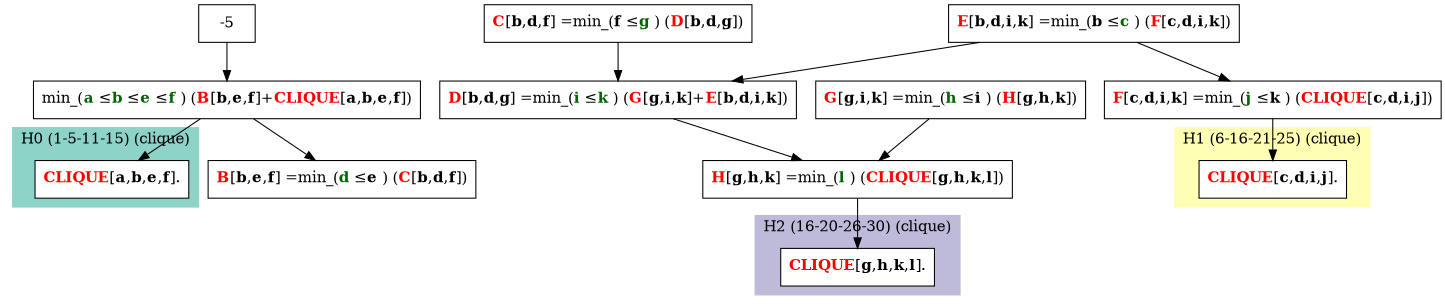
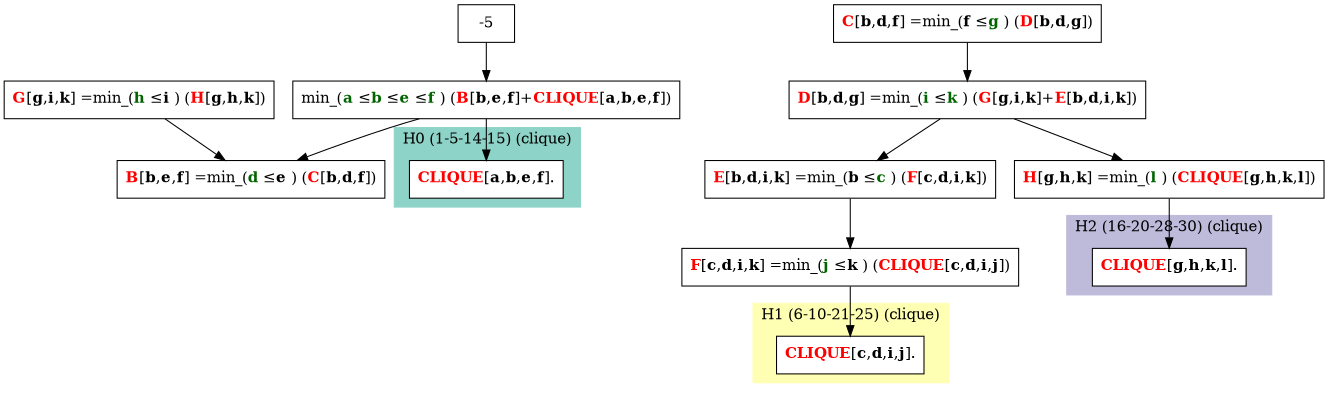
edge "E" -> "D": reversed
edge "G" -> "H": now "G" -> "B"
cluster "H0 (1-5-11-15) (clique)": label "H0 (1-5-11-15) (clique)" -> "H0 (1-5-14-15) (clique)"
cluster "H1 (6-16-21-25) (clique)": label "H1 (6-16-21-25) (clique)" -> "H1 (6-10-21-25) (clique)"
cluster "H2 (16-20-26-30) (clique)": label "H2 (16-20-26-30) (clique)" -> "H2 (16-20-28-30) (clique)"
